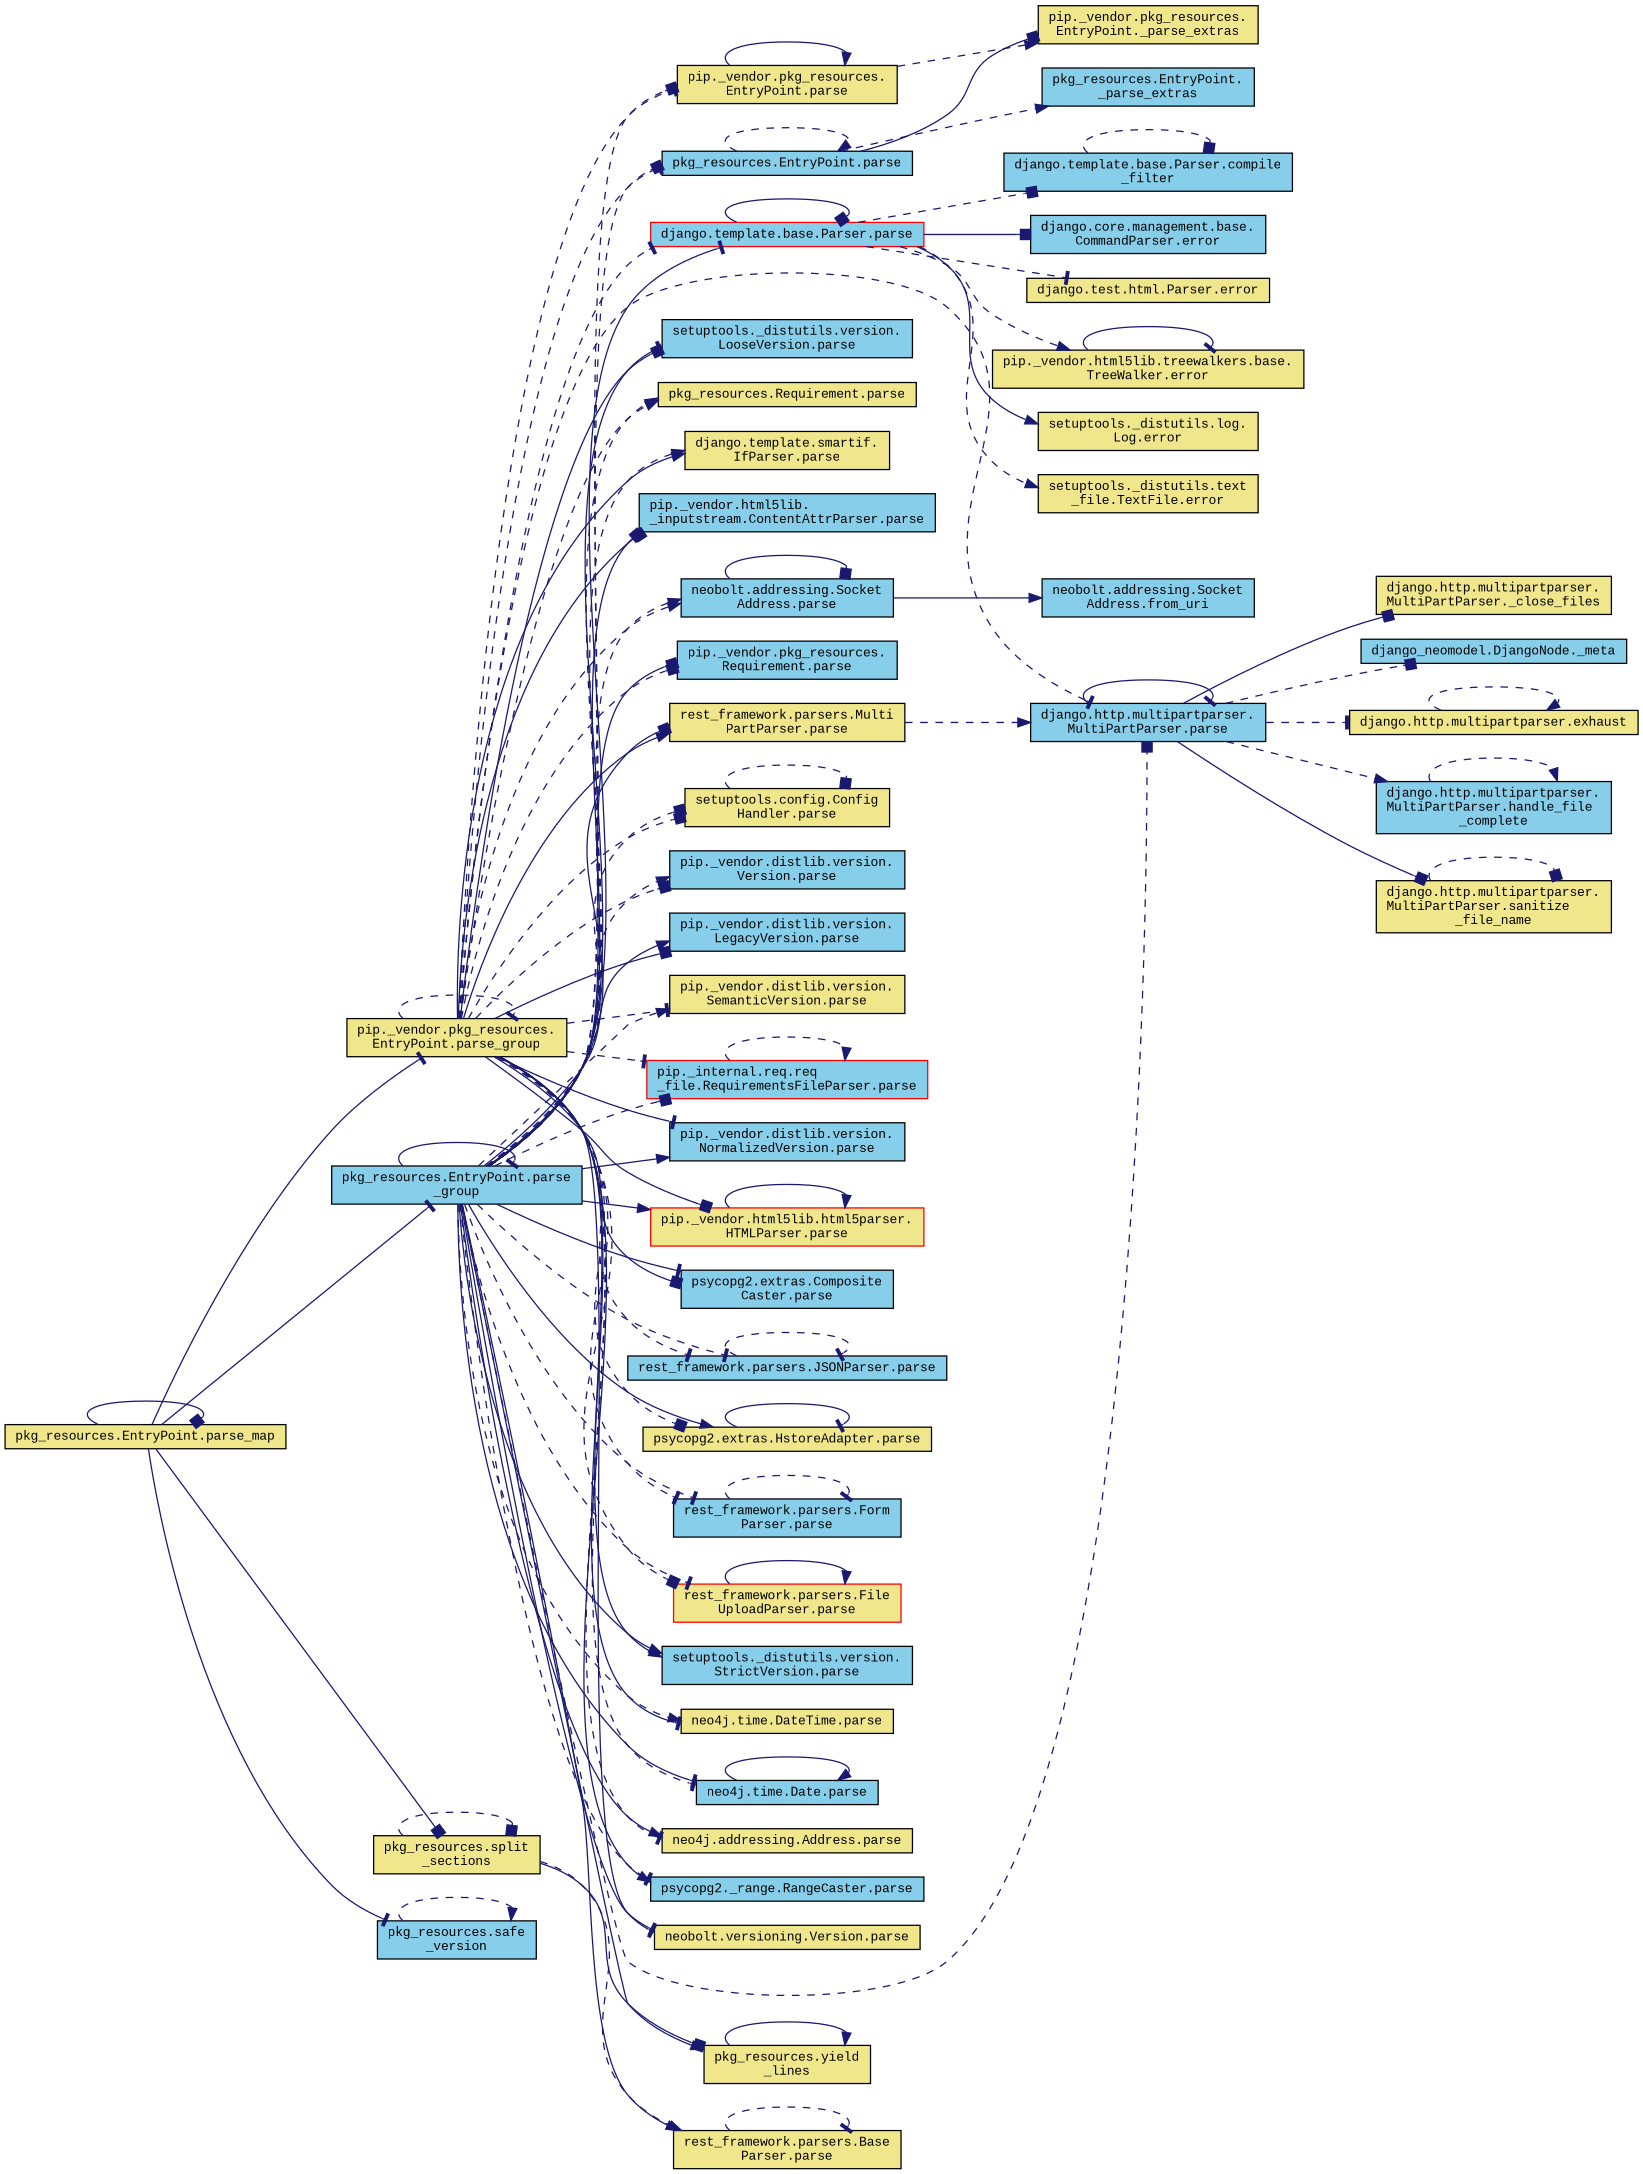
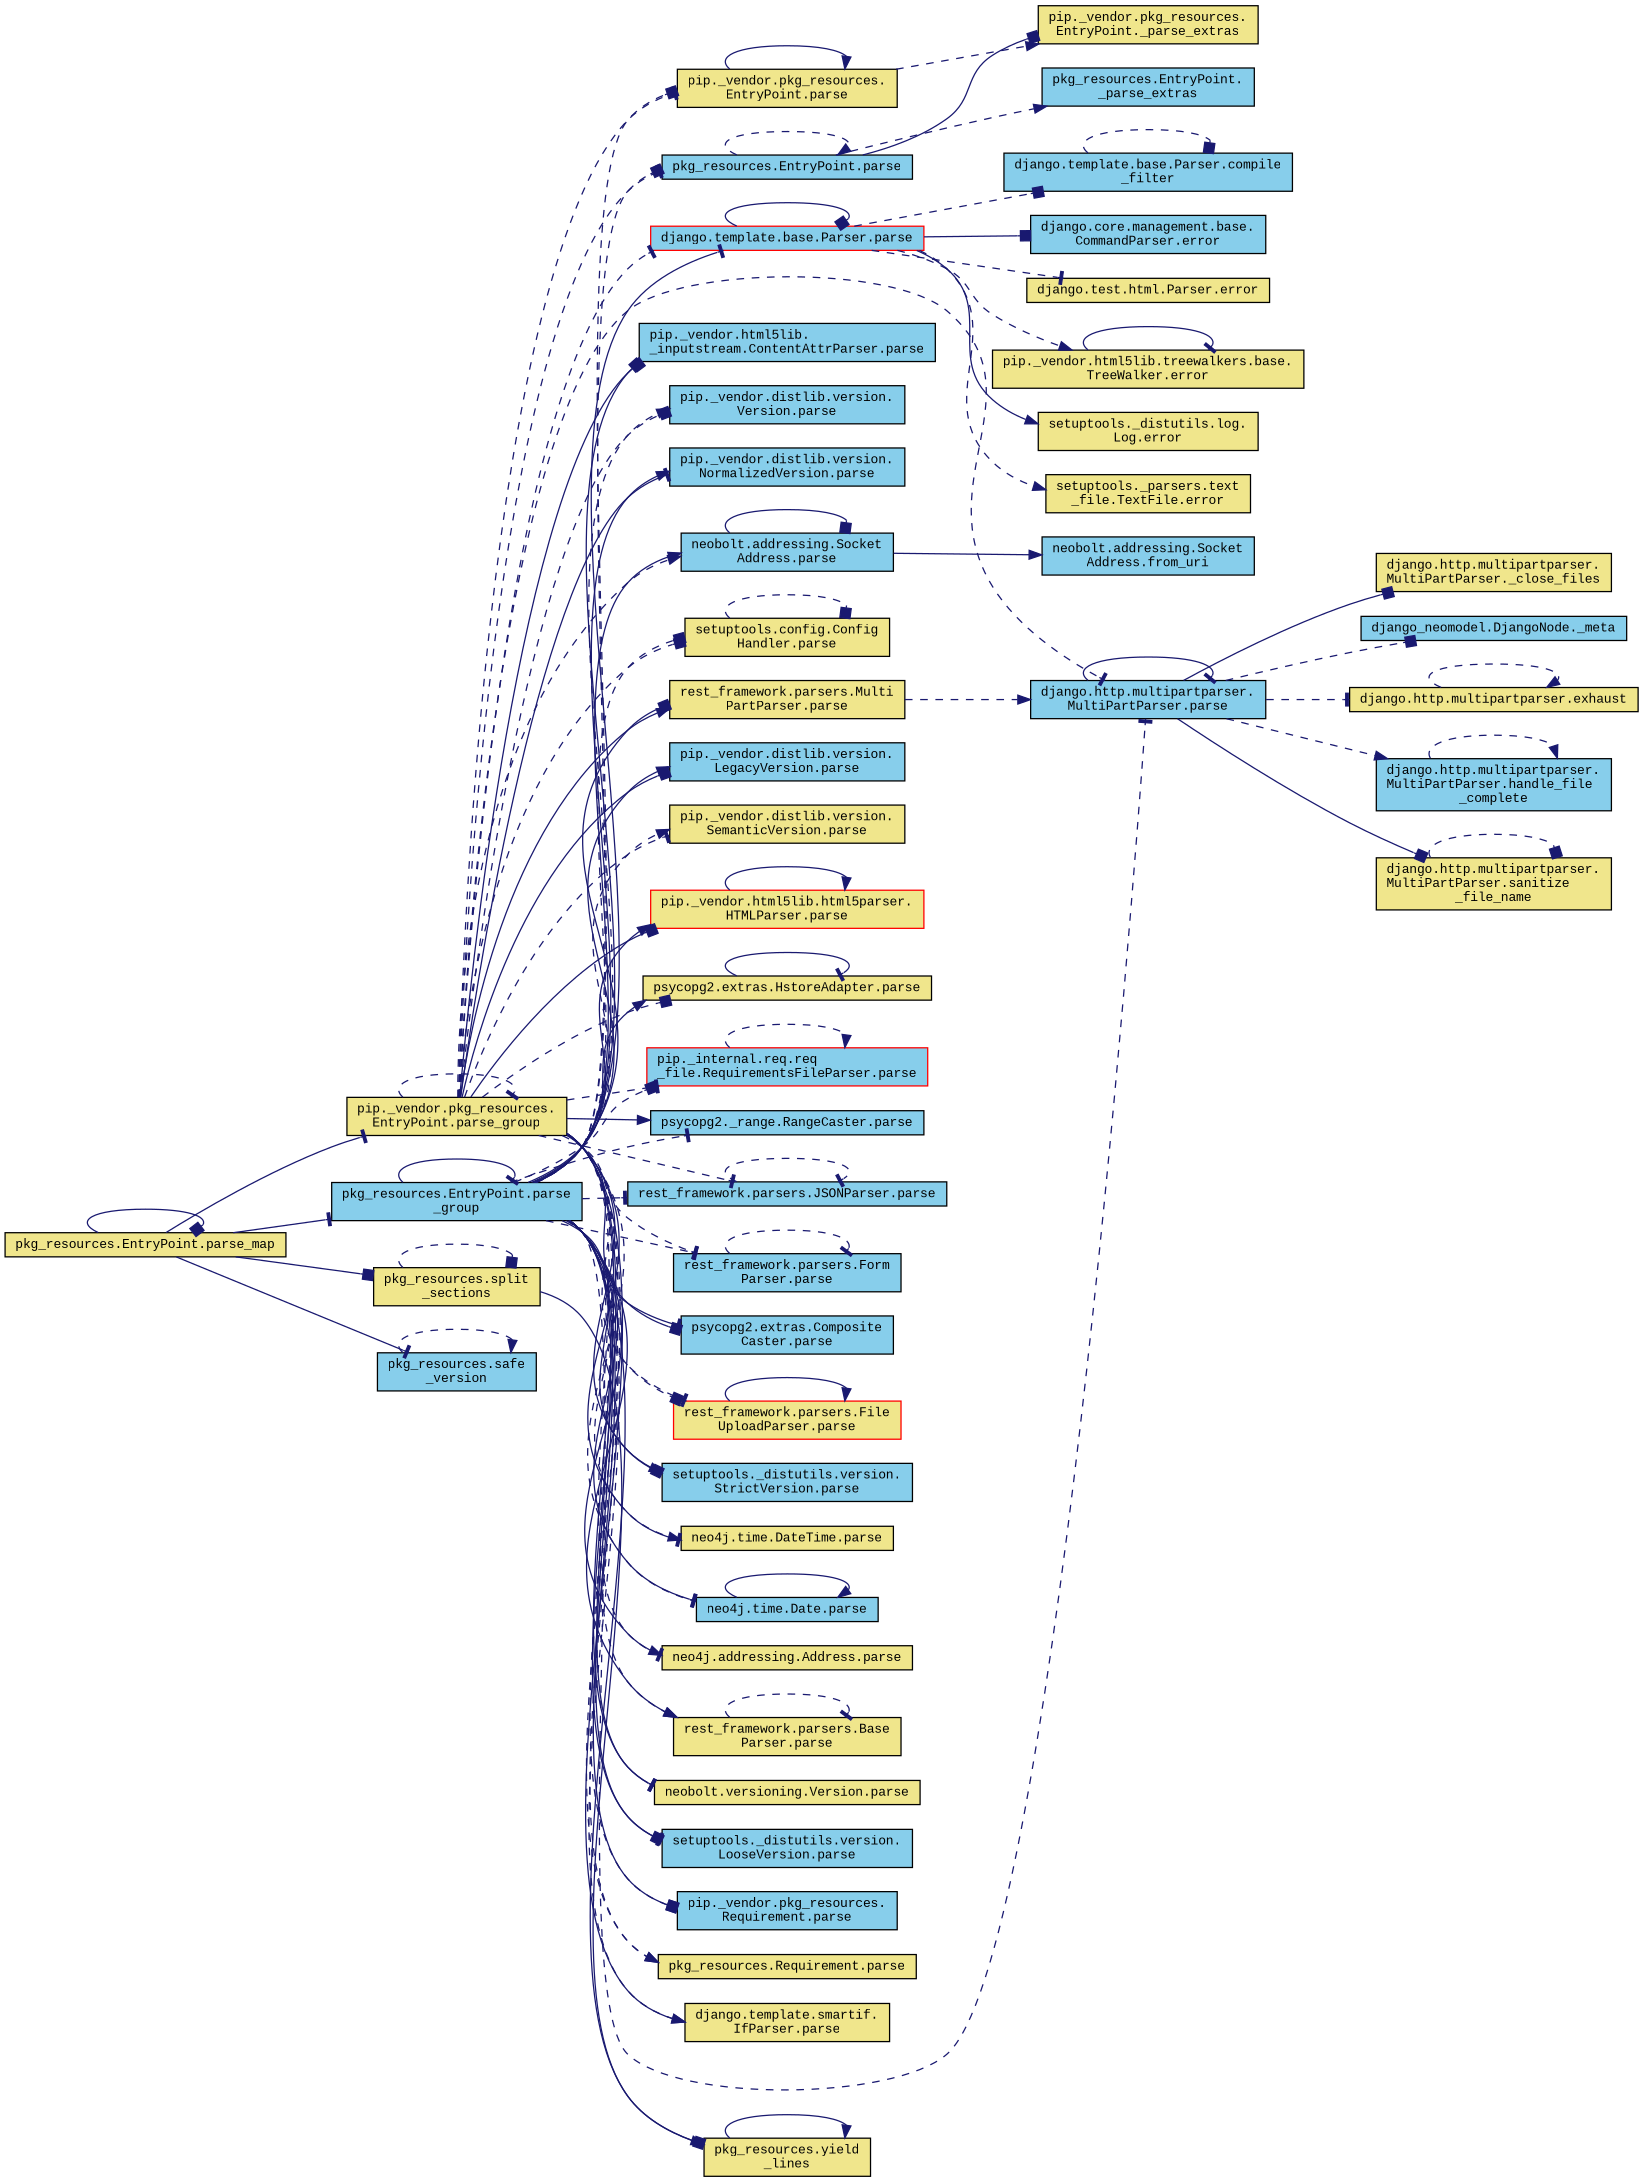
node "setuptools._distutils.text _file.TextFile.error": label "setuptools._distutils.text _file.TextFile.error" -> "setuptools._parsers.text _file.TextFile.error"
edge "pkg_resources.EntryPoint.parse _group" -> "neobolt.addressing.Socket Address.parse": style dashed -> solid
edge "pip._vendor.pkg_resources. EntryPoint.parse_group" -> "setuptools._distutils.version. StrictVersion.parse": arrowhead normal -> box
edge "pkg_resources.EntryPoint.parse _group" -> "django.http.multipartparser. MultiPartParser.parse": arrowhead box -> tee
edge "pkg_resources.split _sections" -> "rest_framework.parsers.Base Parser.parse": now "pip._vendor.pkg_resources. EntryPoint.parse_group" -> "rest_framework.parsers.Base Parser.parse"
